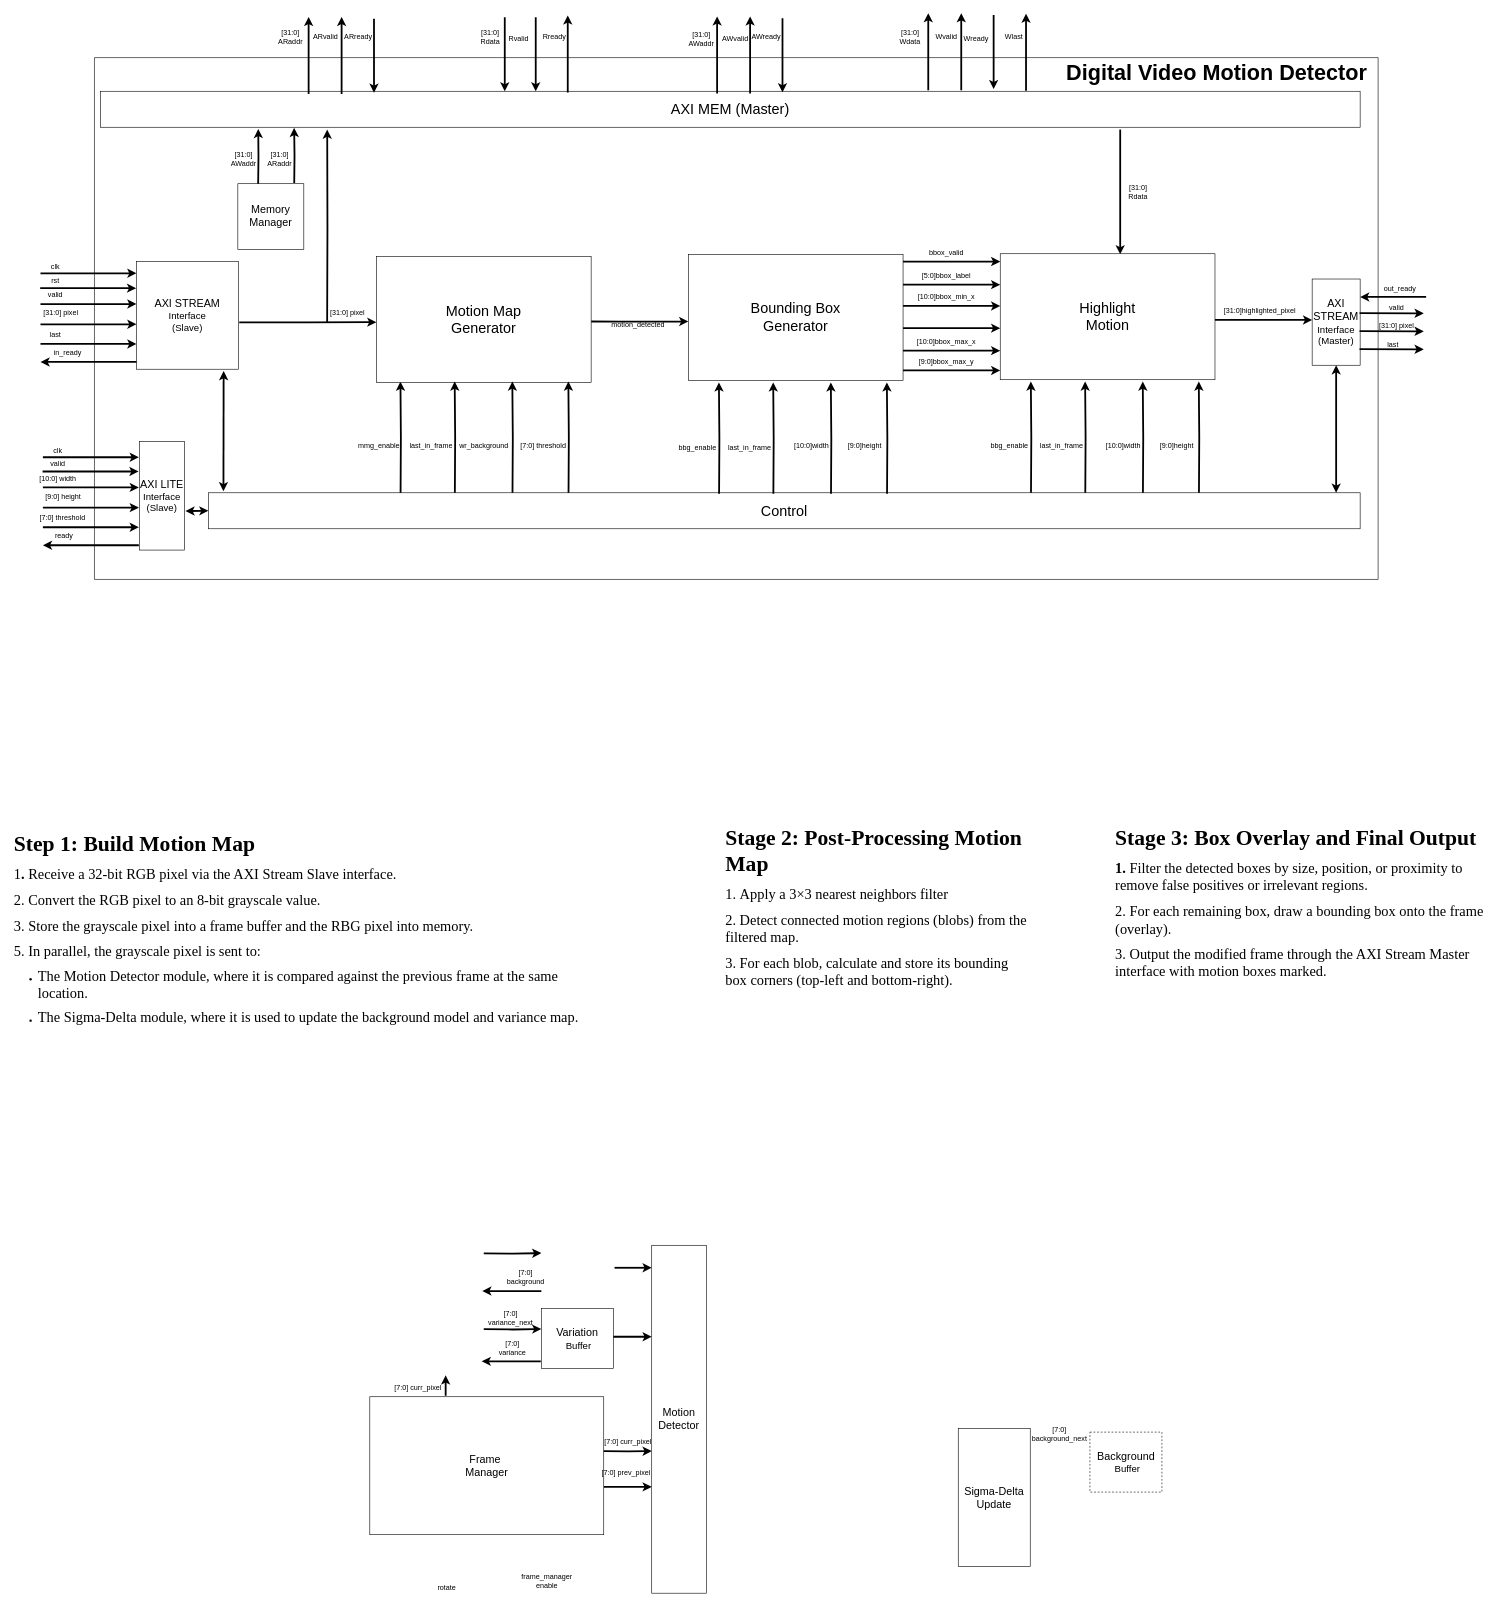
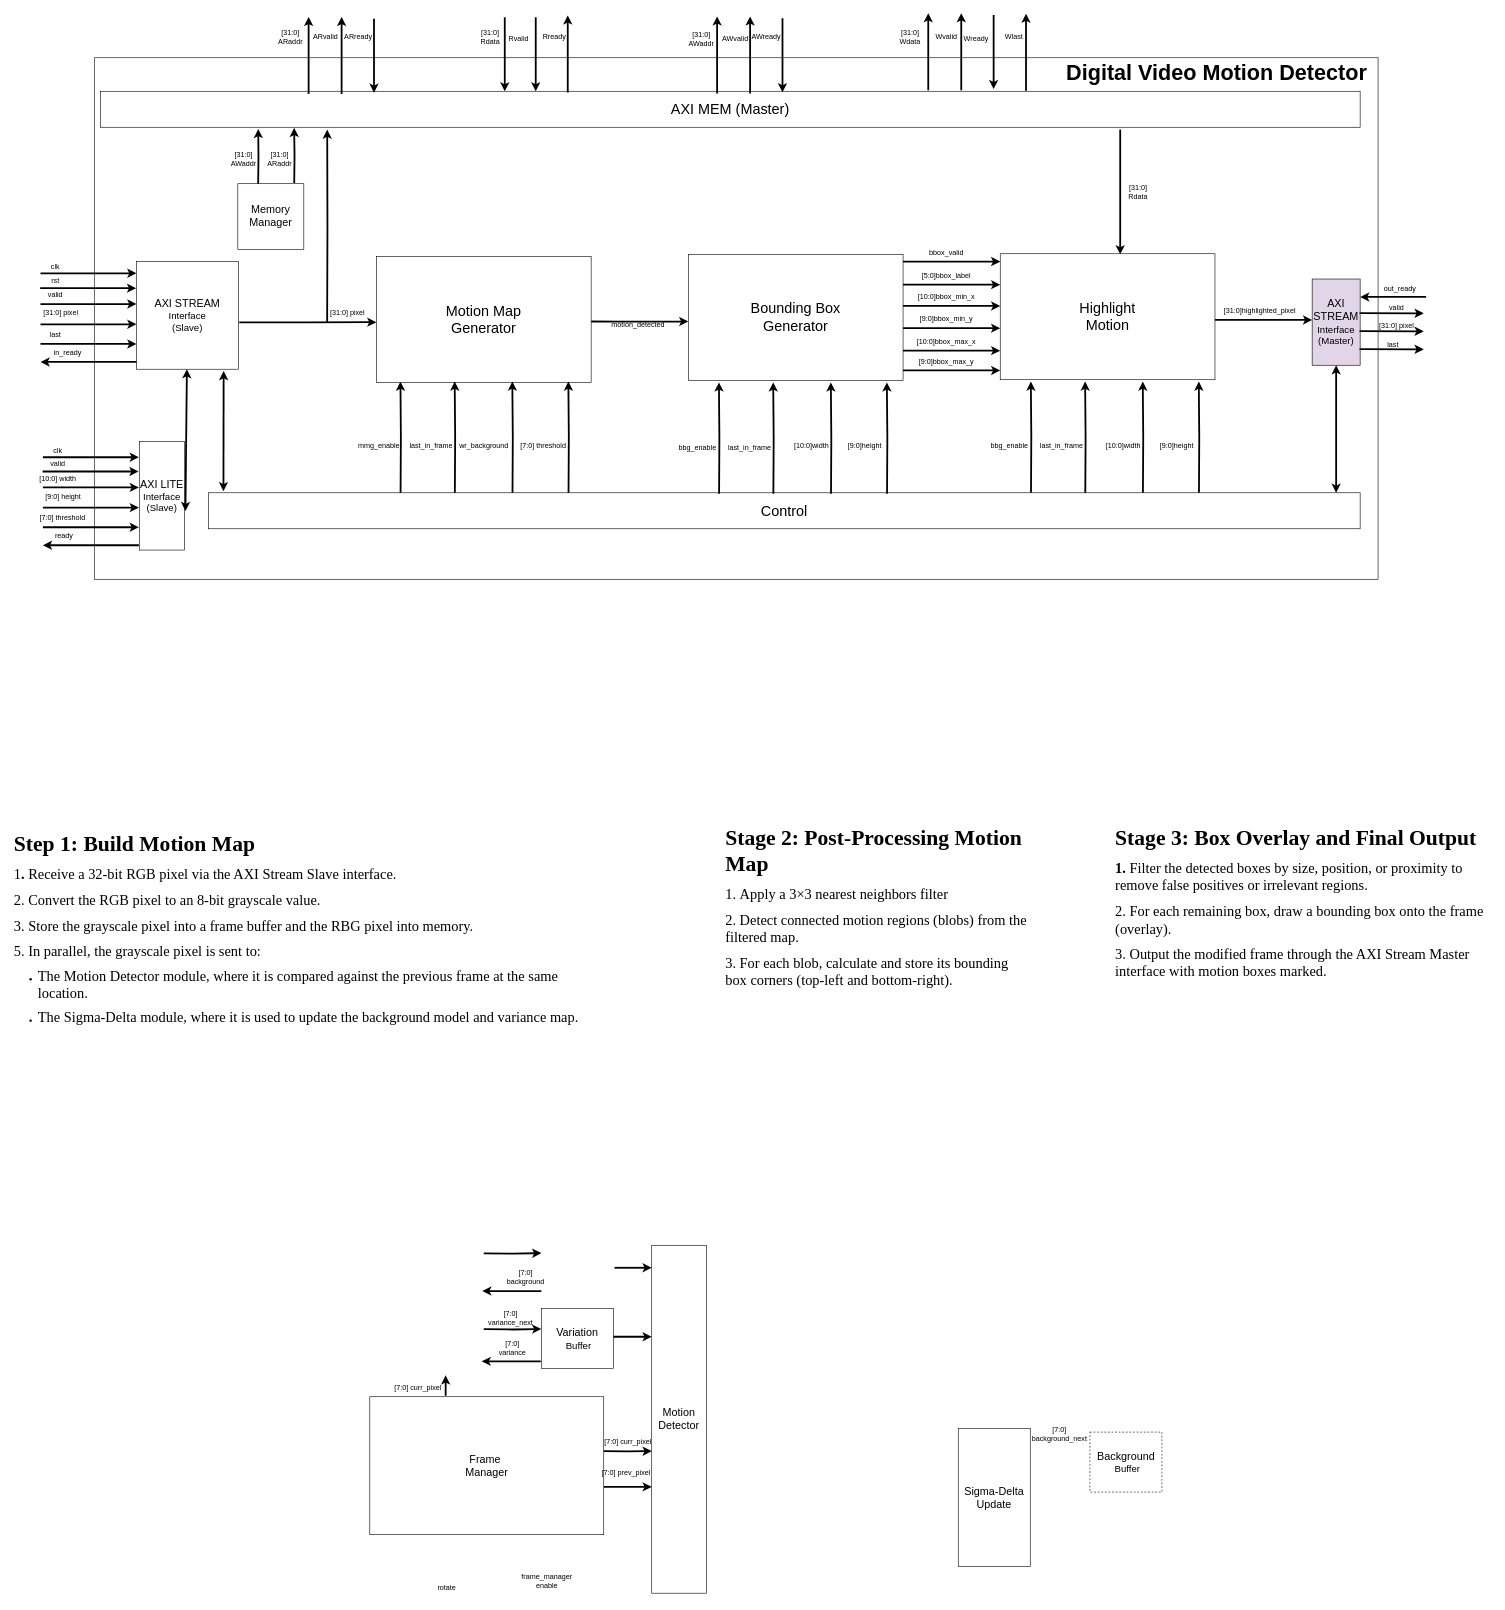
node "[9:0]bbox_min_y": added
node "AXI STREAM Interface (Master)": fillcolor #ffffff -> #e1d5e7
edge "AXI LITE Interface (Slave)" -- "Control": now "AXI LITE Interface (Slave)" -- "AXI STREAM Interface (Slave)"
